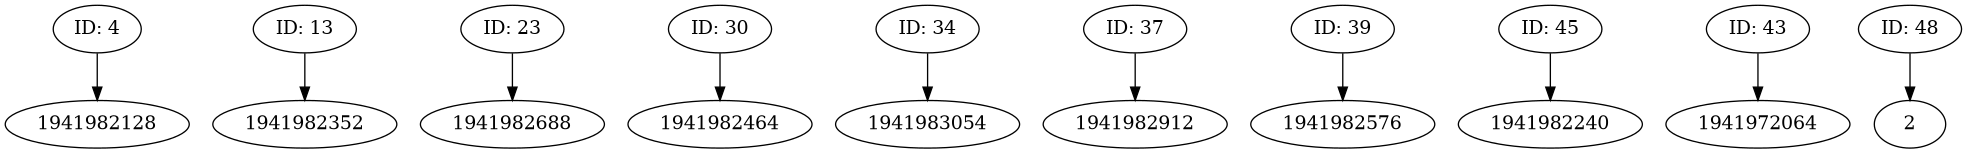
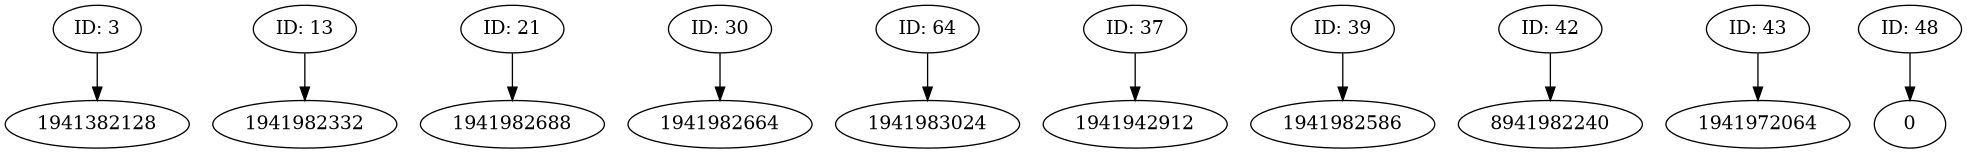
node "ID: 4": label "ID: 4" -> "ID: 3"
node "ID: 23": label "ID: 23" -> "ID: 21"
node "ID: 34": label "ID: 34" -> "ID: 64"
node "ID: 45": label "ID: 45" -> "ID: 42"
node "1941982128": label "1941982128" -> "1941382128"
node "1941982352": label "1941982352" -> "1941982332"
node "1941982464": label "1941982464" -> "1941982664"
node "1941983054": label "1941983054" -> "1941983024"
node "1941982912": label "1941982912" -> "1941942912"
node "1941982576": label "1941982576" -> "1941982586"
node "1941982240": label "1941982240" -> "8941982240"
node "2": label "2" -> "0"
